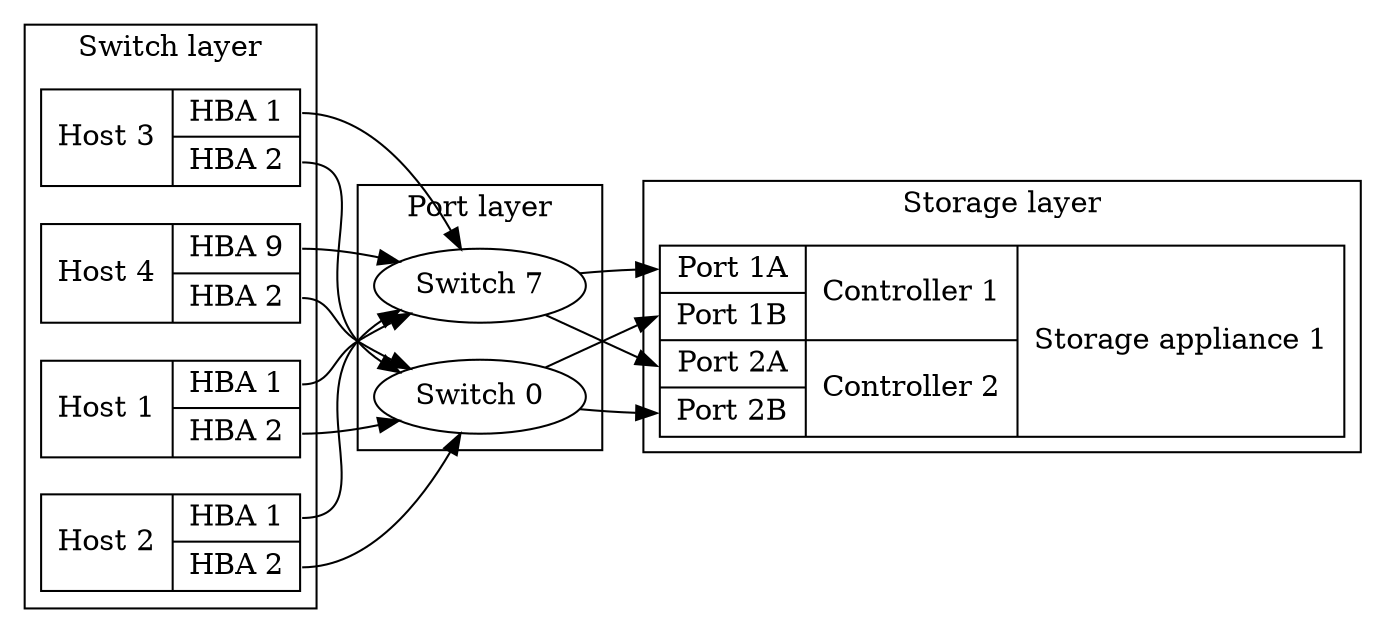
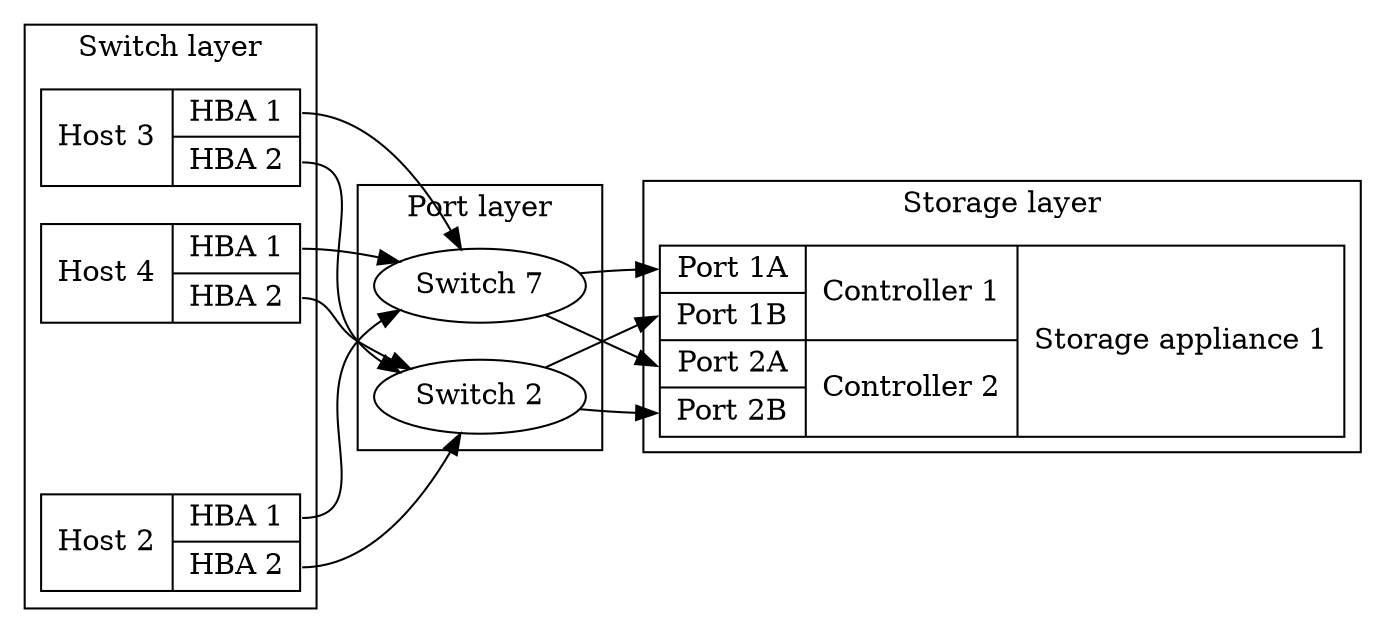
node "Host 4": text "HBA 9" -> "HBA 1"
node "Switch 0": label "Switch 0" -> "Switch 2"
node "Host 1": removed
